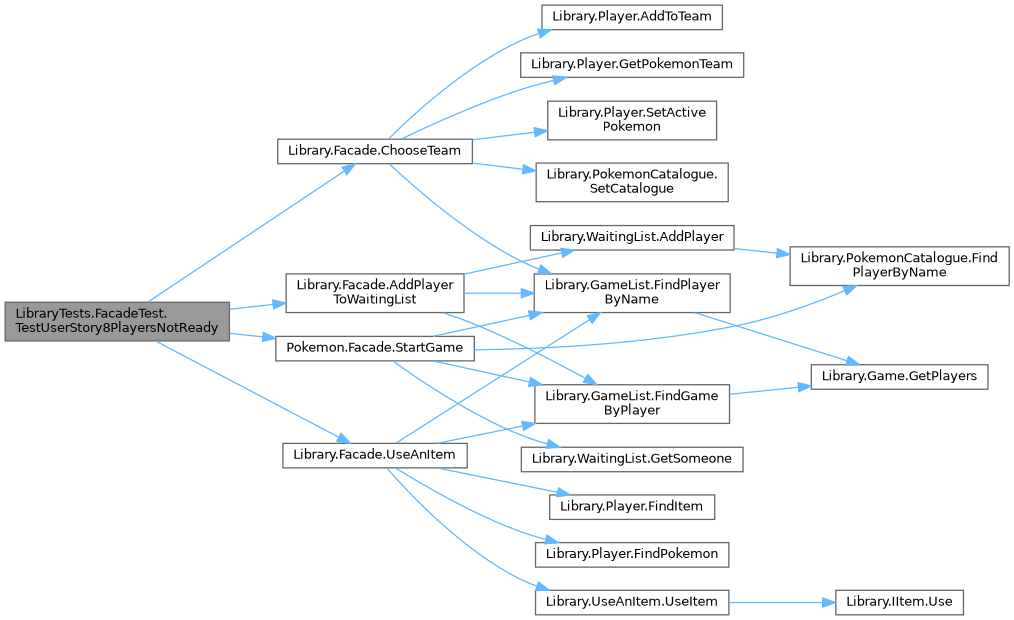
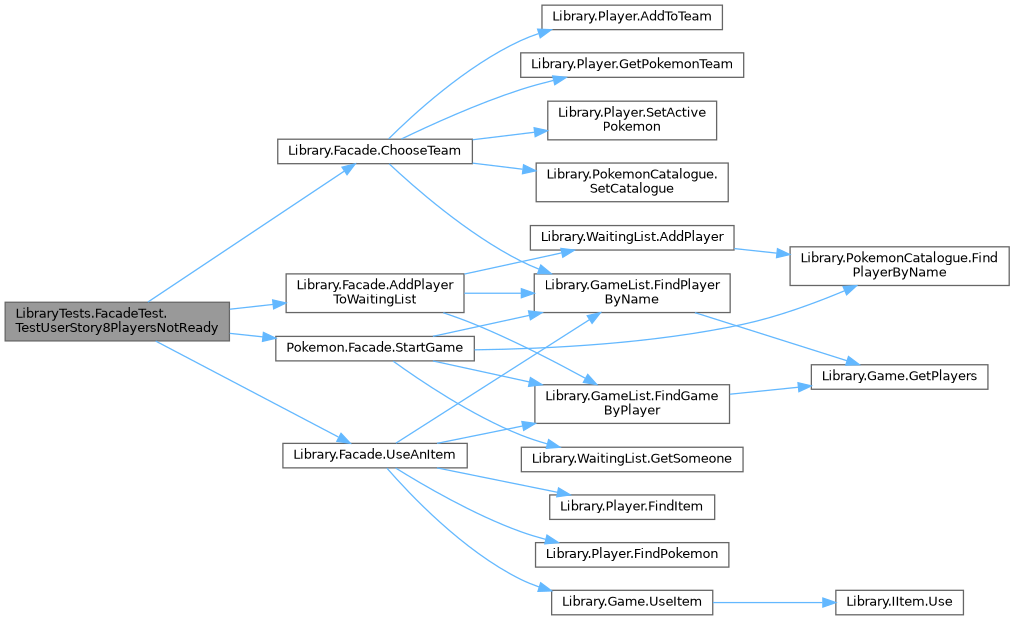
node "Library.UseAnItem.UseItem": label "Library.UseAnItem.UseItem" -> "Library.Game.UseItem"
